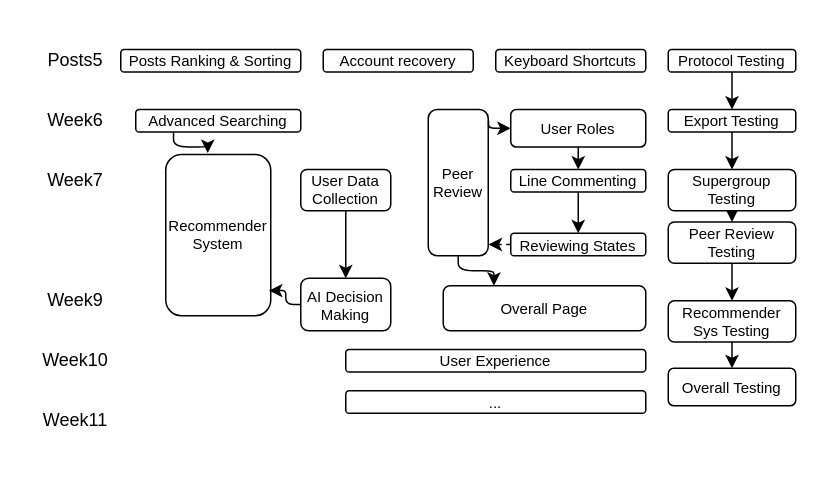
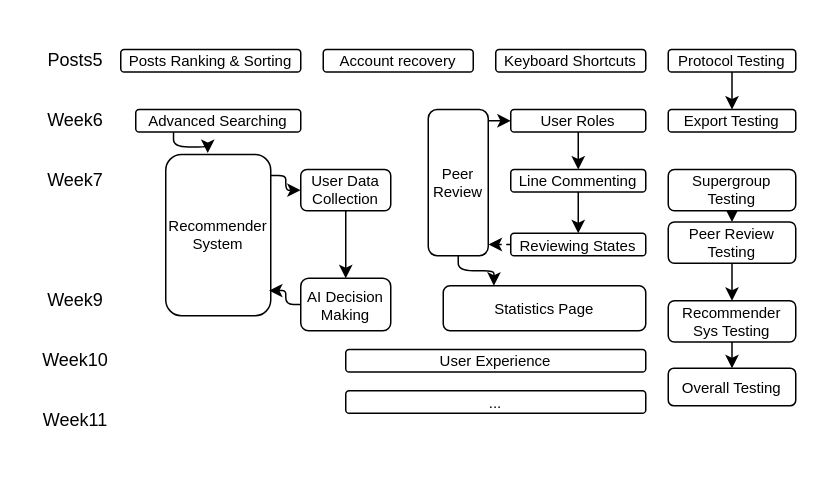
node "User Roles": size 135x38 -> 135x23
edge "Export Testing" -> "Supergroup Testing": removed
edge "Recommender System" -> "User Data Collection": added
node "Overall Page": label "Overall Page" -> "Statistics Page"
